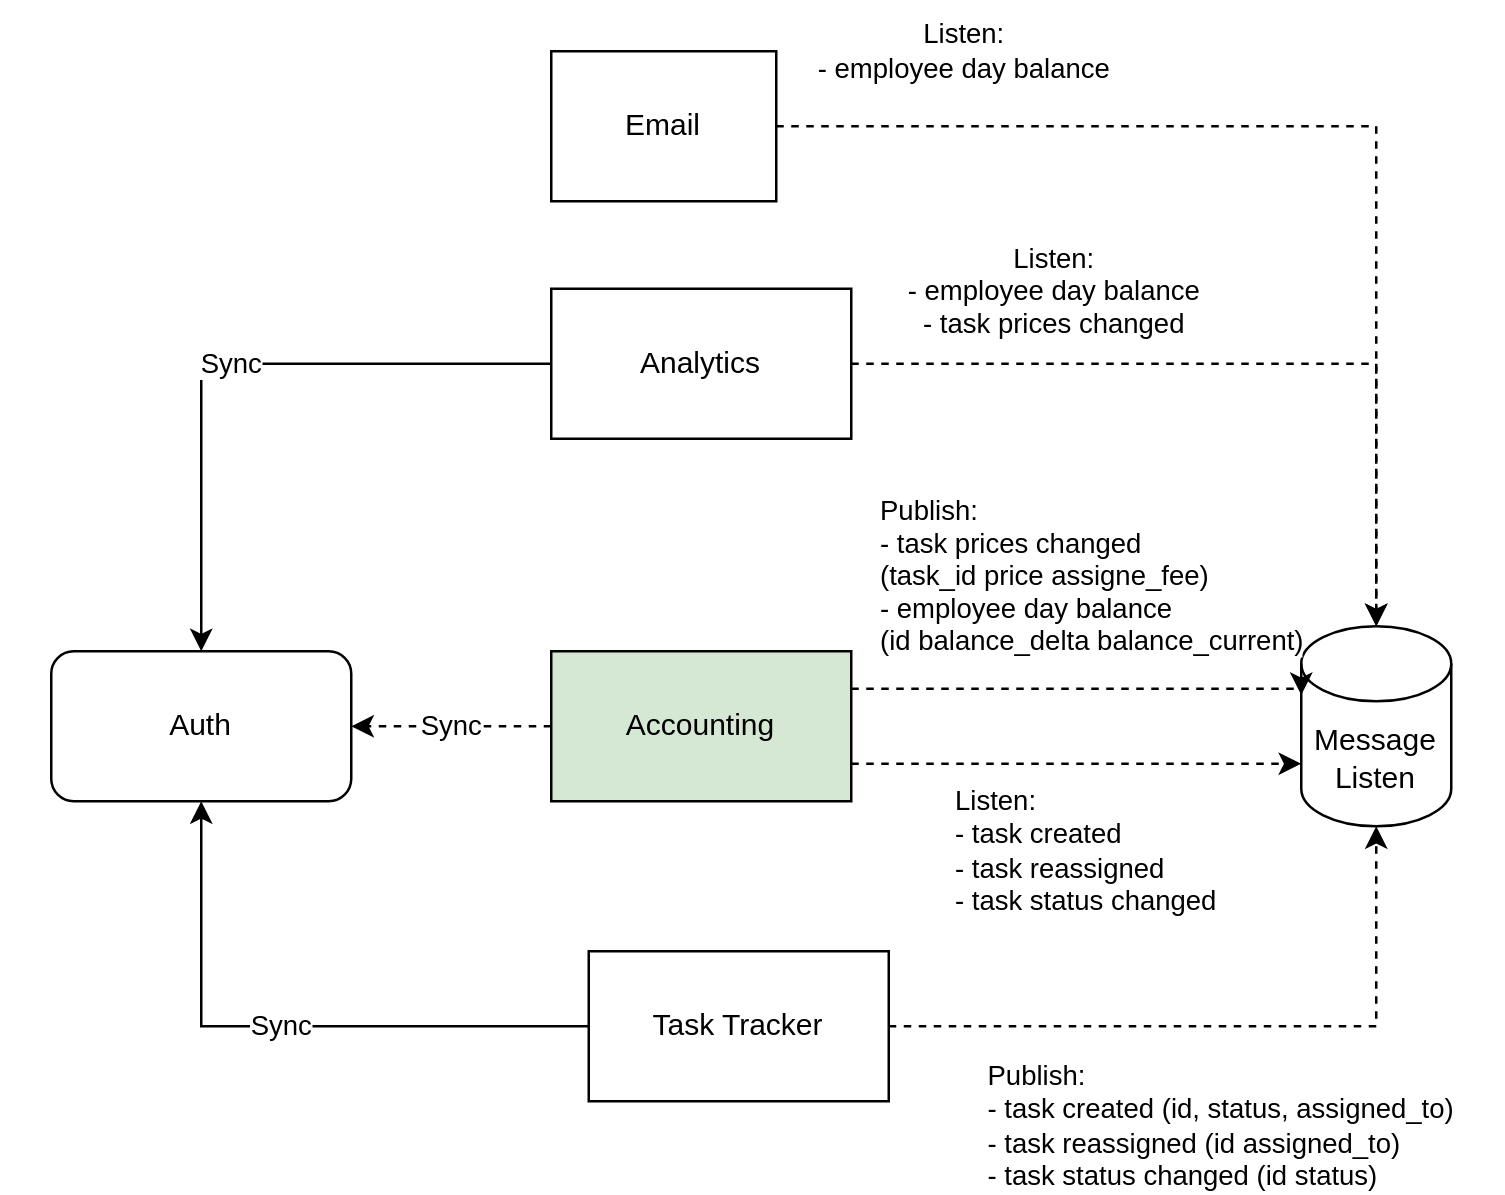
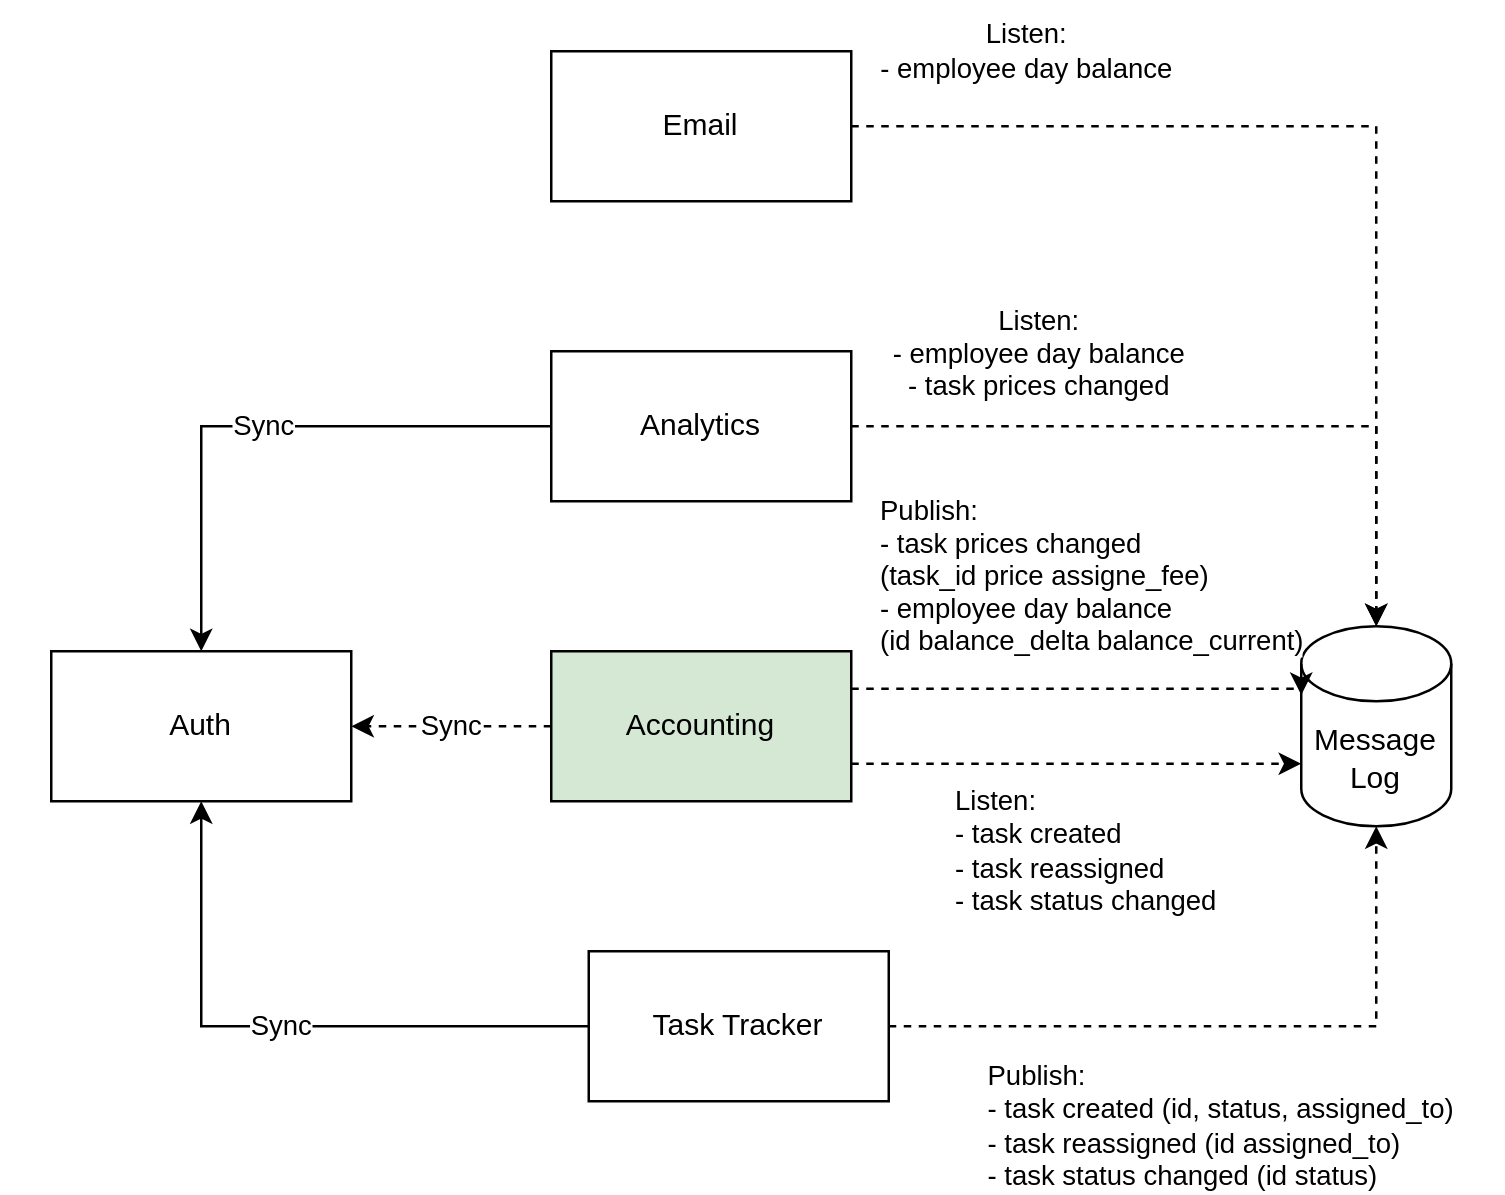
node "Email": size 225x150 -> 300x150
node "Analytics": moved (701, 364) -> (701, 426)
node "Auth": shape rounded rectangle -> rectangle
node "Message Listen": label "Message Listen" -> "Message Log"
